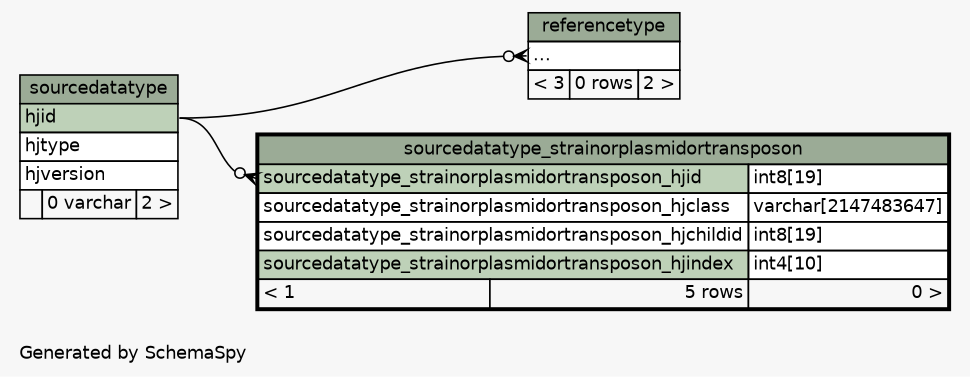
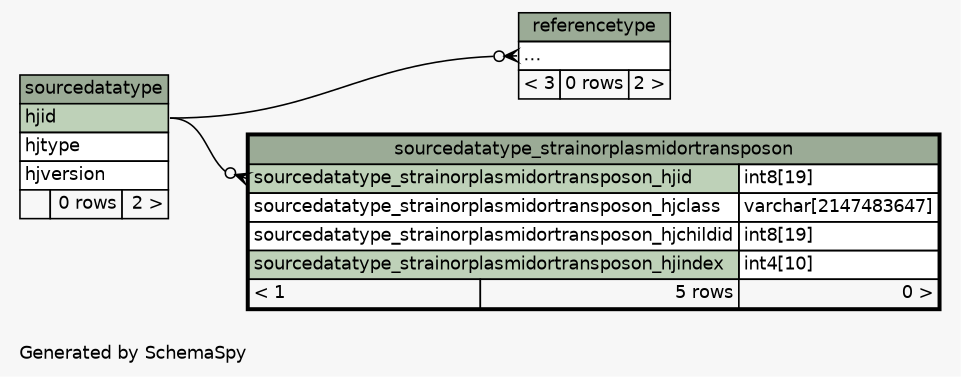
node "sourcedatatype": text "0 varchar" -> "0 rows"
